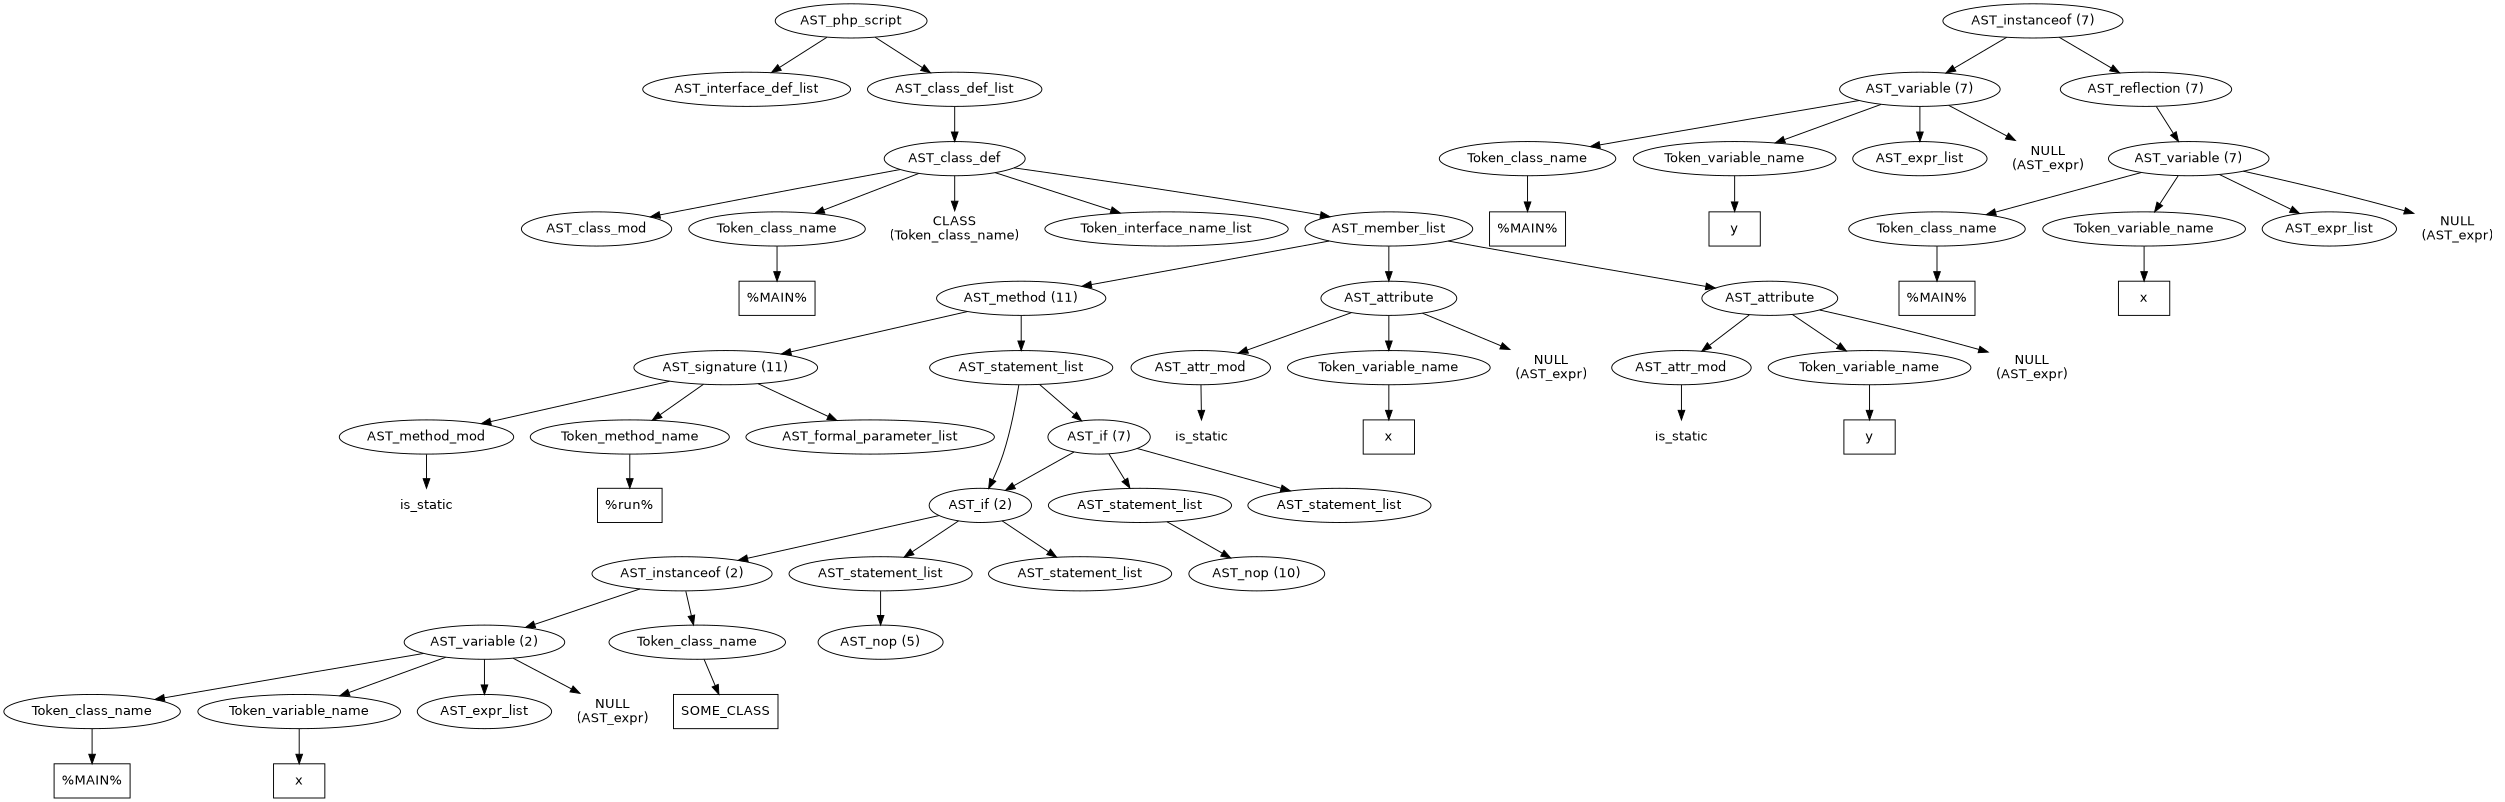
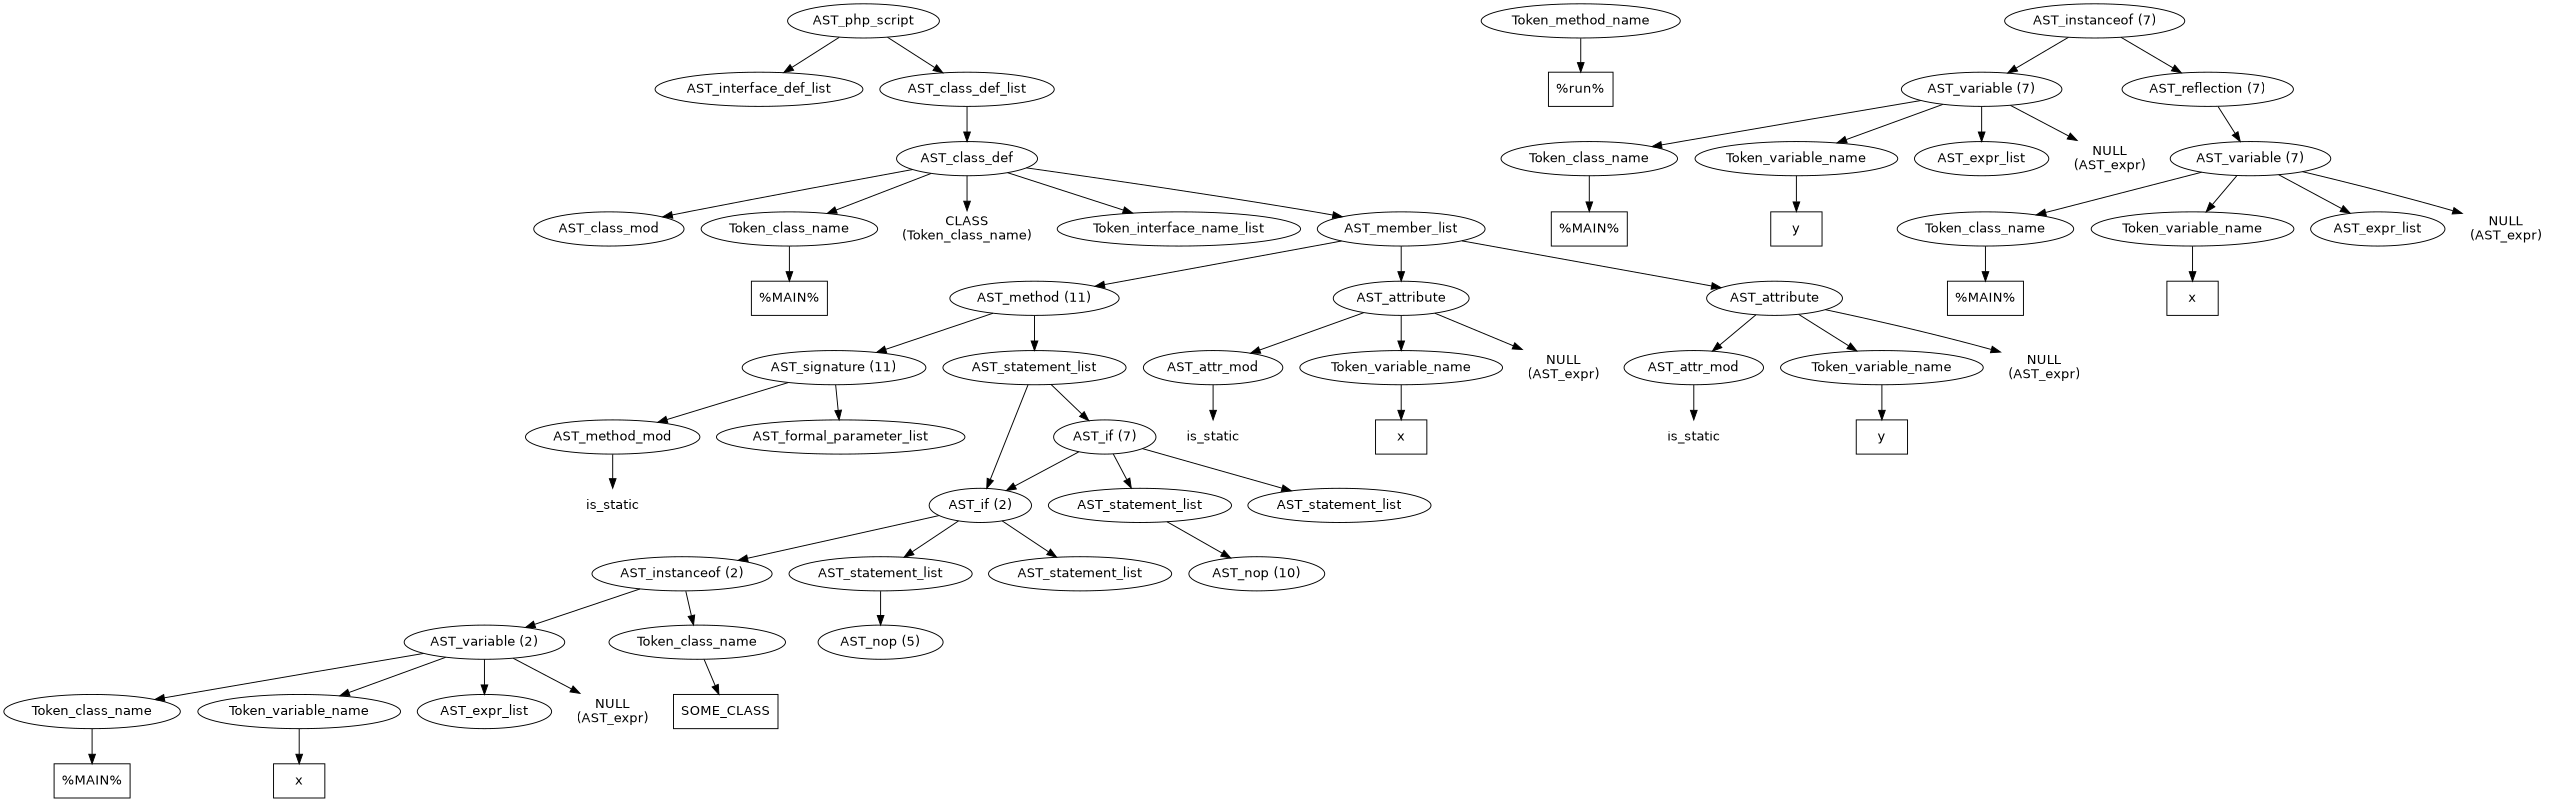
edge "AST_signature (11)" -> "Token_method_name": removed
